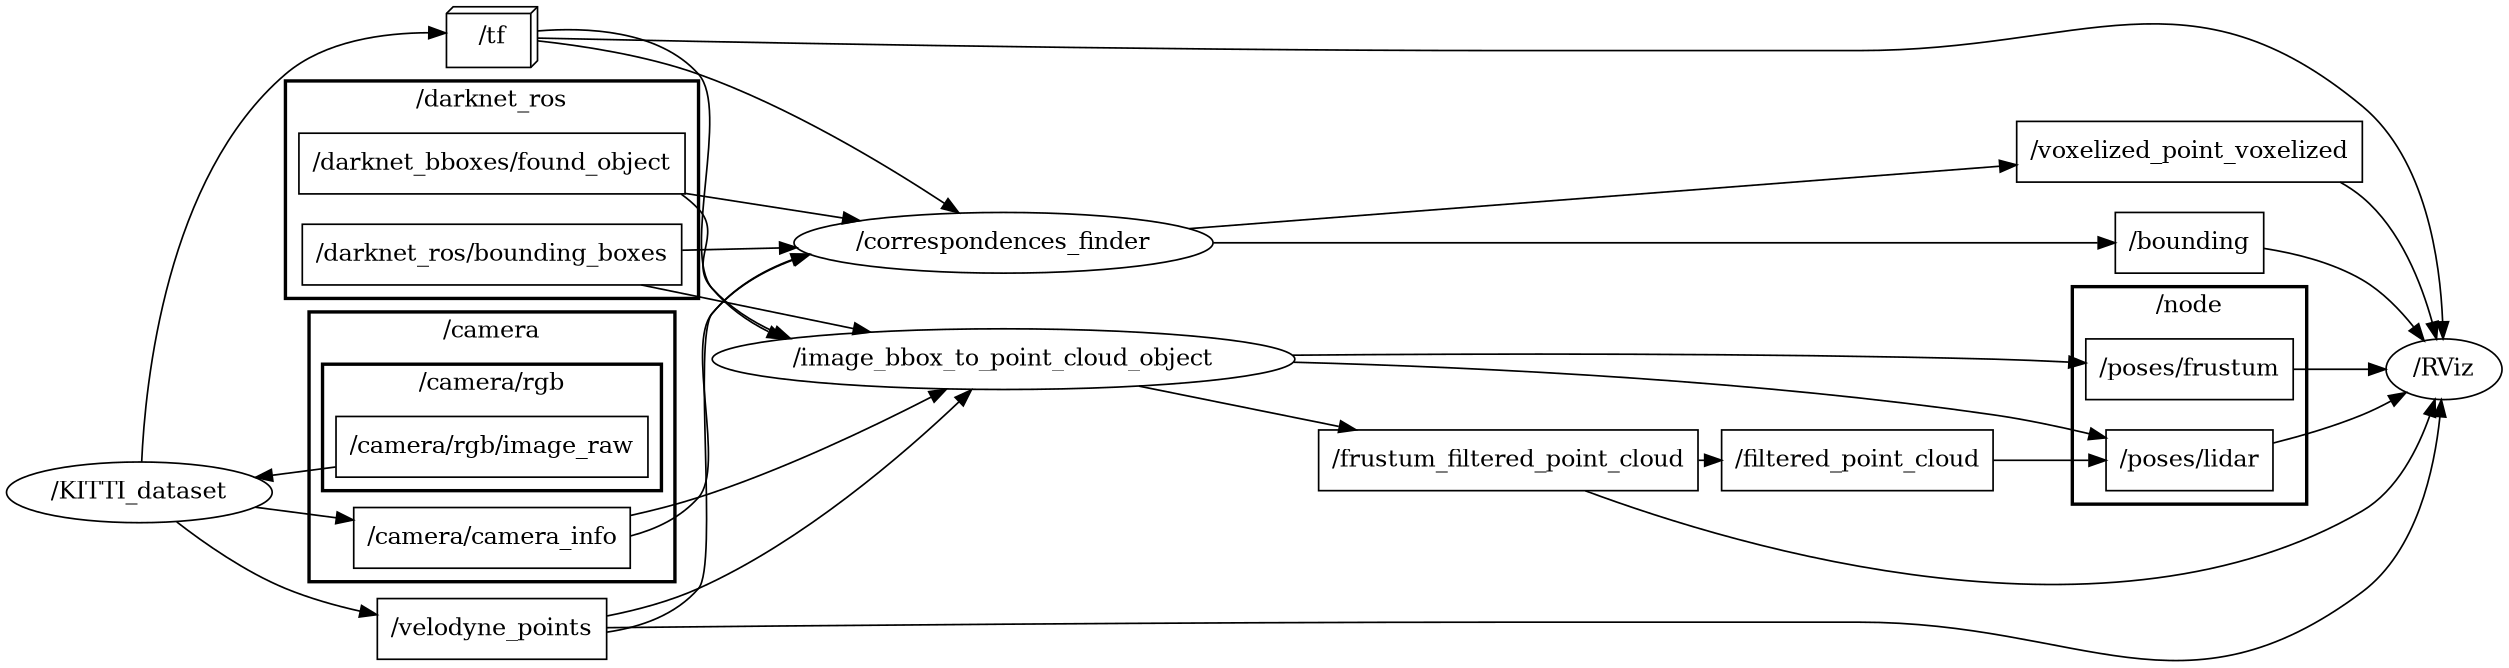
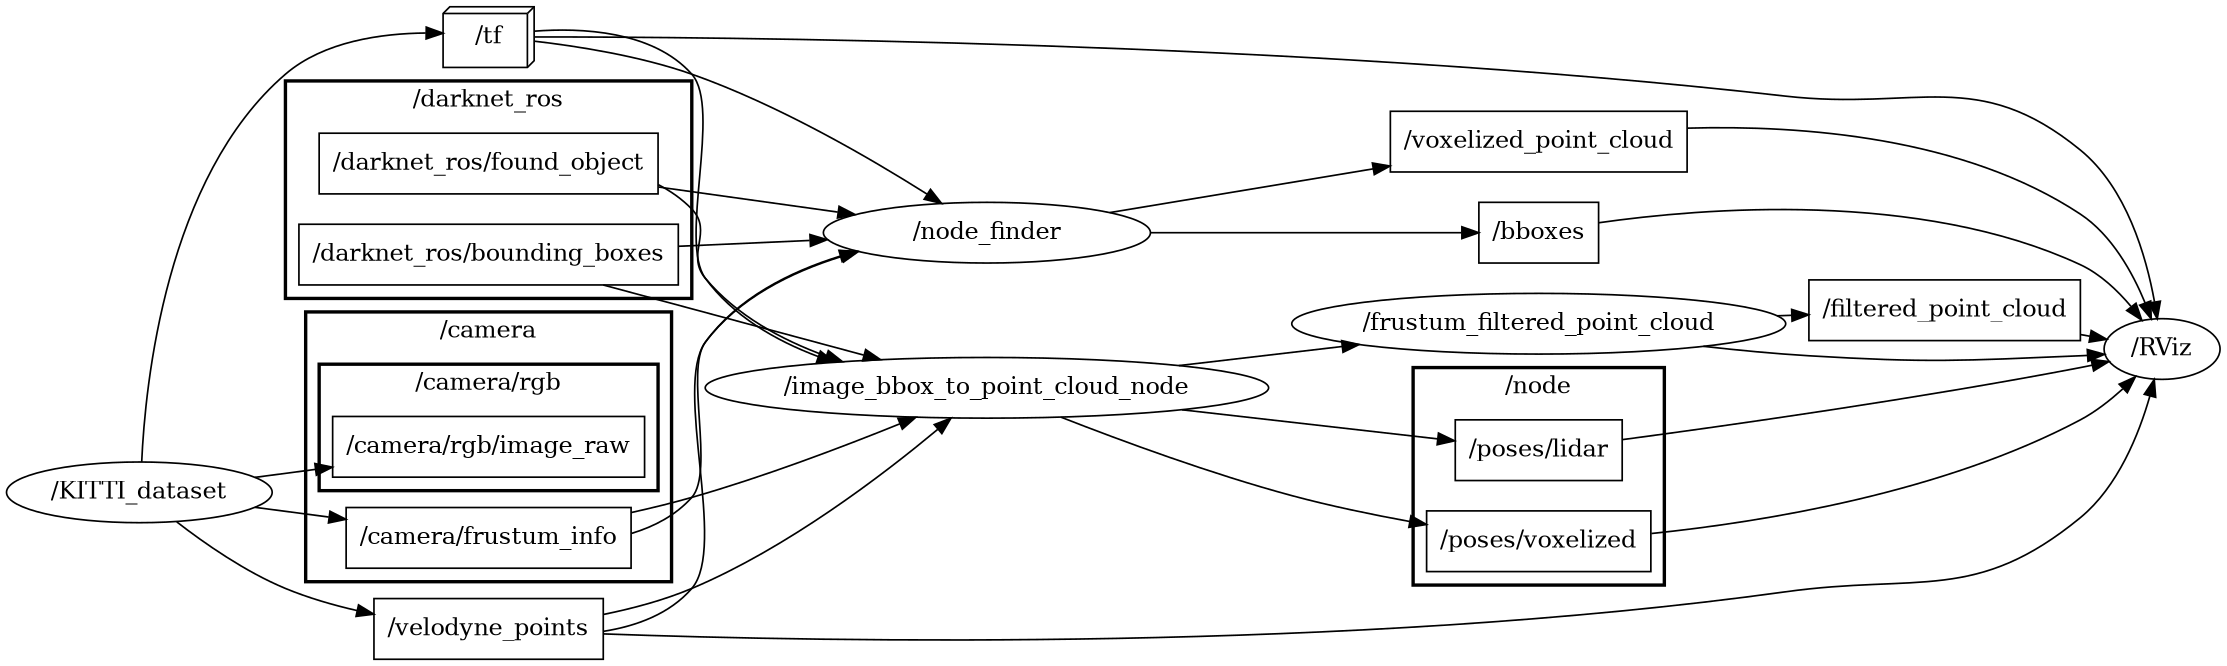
node "/voxelized_point_voxelized": label "/voxelized_point_voxelized" -> "/voxelized_point_cloud"
node "/darknet_bboxes/found_object": label "/darknet_bboxes/found_object" -> "/darknet_ros/found_object"
node "/correspondences_finder": label "/correspondences_finder" -> "/node_finder"
node "/bounding": label "/bounding" -> "/bboxes"
node "/image_bbox_to_point_cloud_object": label "/image_bbox_to_point_cloud_object" -> "/image_bbox_to_point_cloud_node"
node "/poses/frustum": label "/poses/frustum" -> "/poses/voxelized"
node "/frustum_filtered_point_cloud": shape box -> ellipse
edge "/filtered_point_cloud" -> "/poses/lidar": now "/filtered_point_cloud" -> "/RViz"
edge "/camera/rgb/image_raw" -> "/KITTI_dataset": reversed
node "/camera/camera_info": label "/camera/camera_info" -> "/camera/frustum_info"
